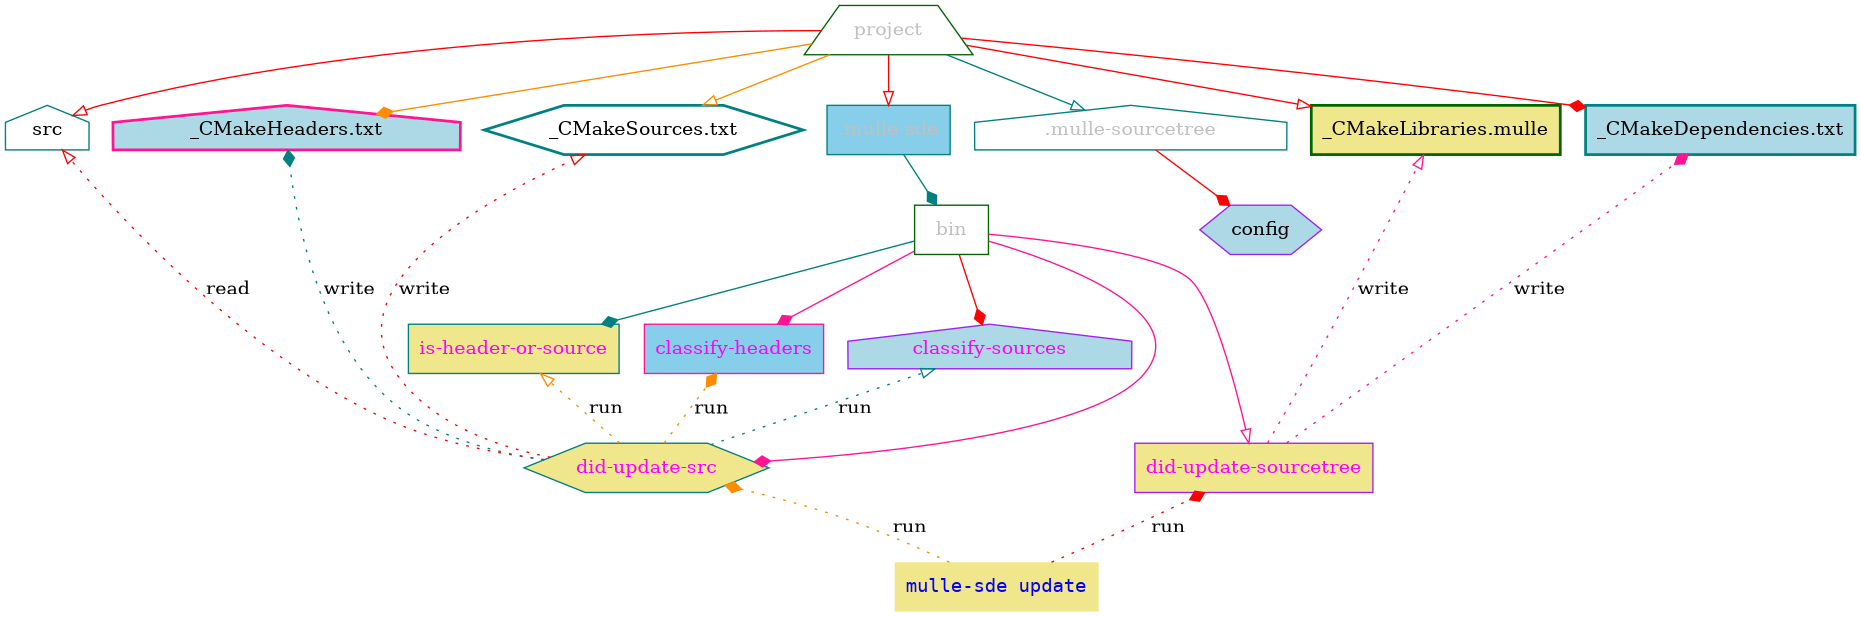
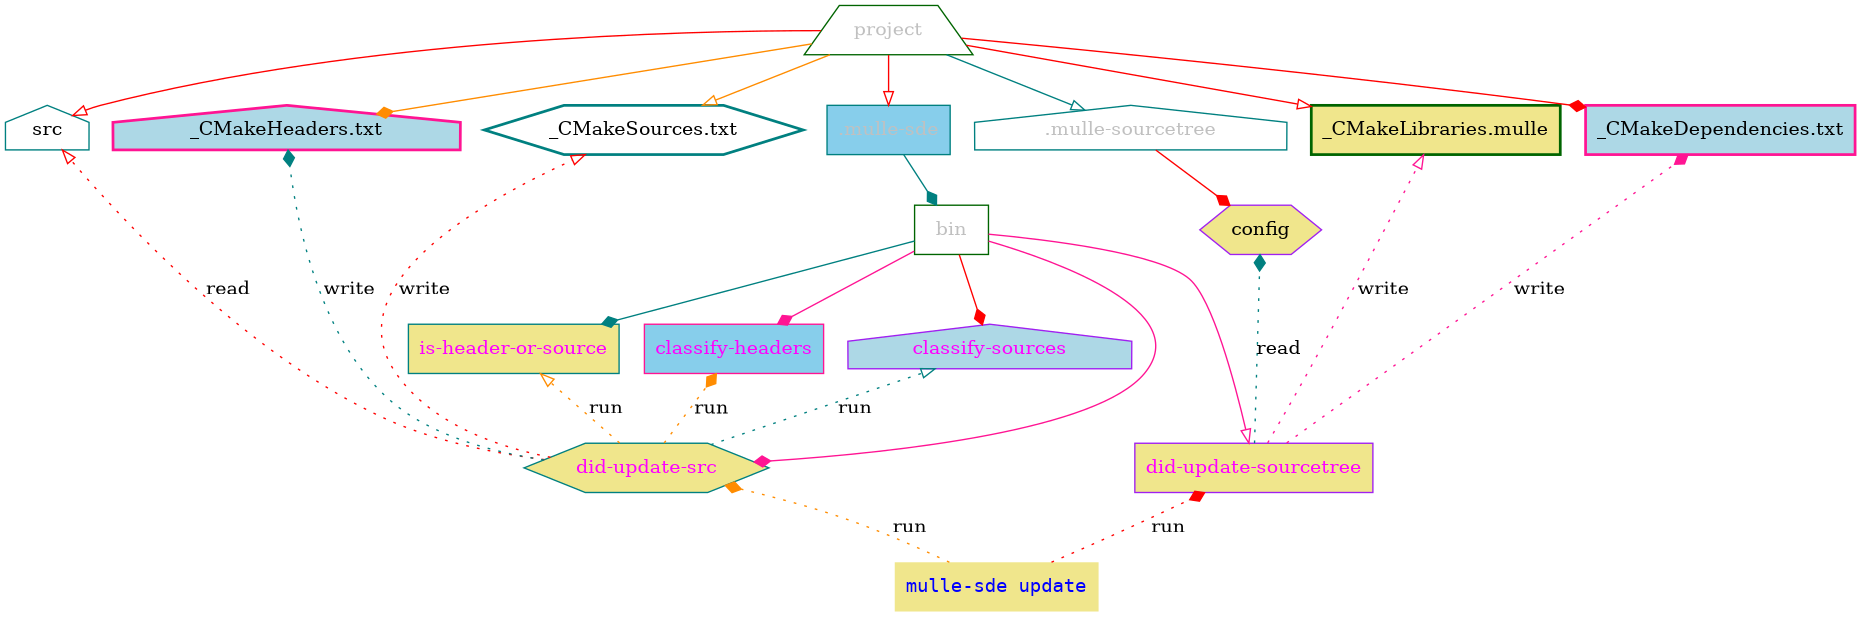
node "_CMakeDependencies.txt": color teal -> deeppink
node "config": fillcolor lightblue -> khaki
edge "did-update-sourcetree" -> "config": added, label "read"
